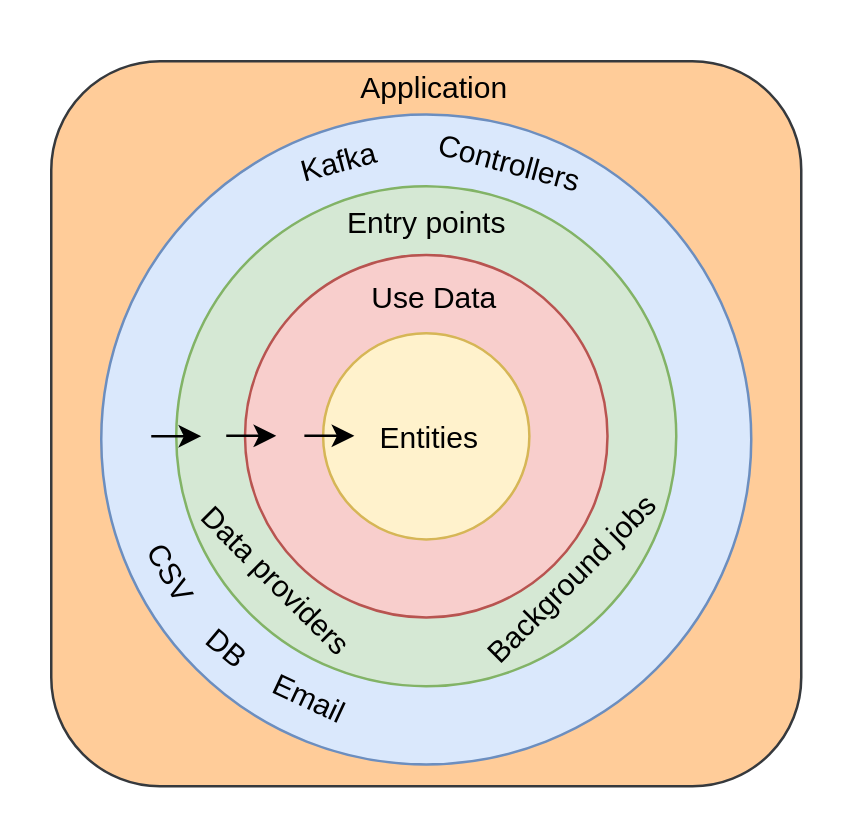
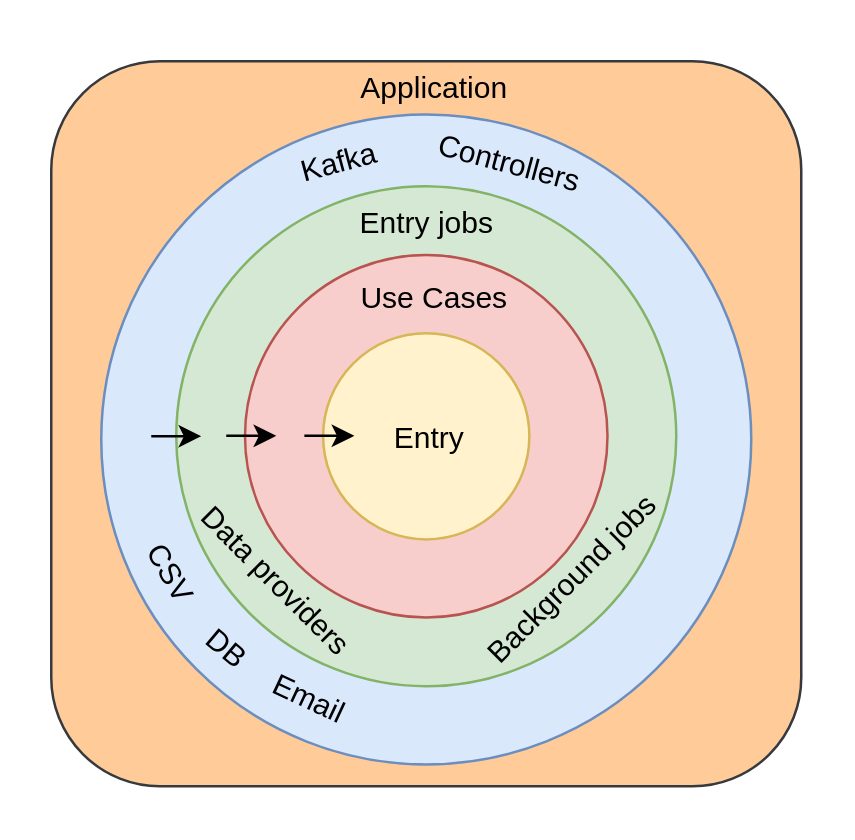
node "Entry points": label "Entry points" -> "Entry jobs"
node "Use Data": label "Use Data" -> "Use Cases"
node "Entities": label "Entities" -> "Entry"
